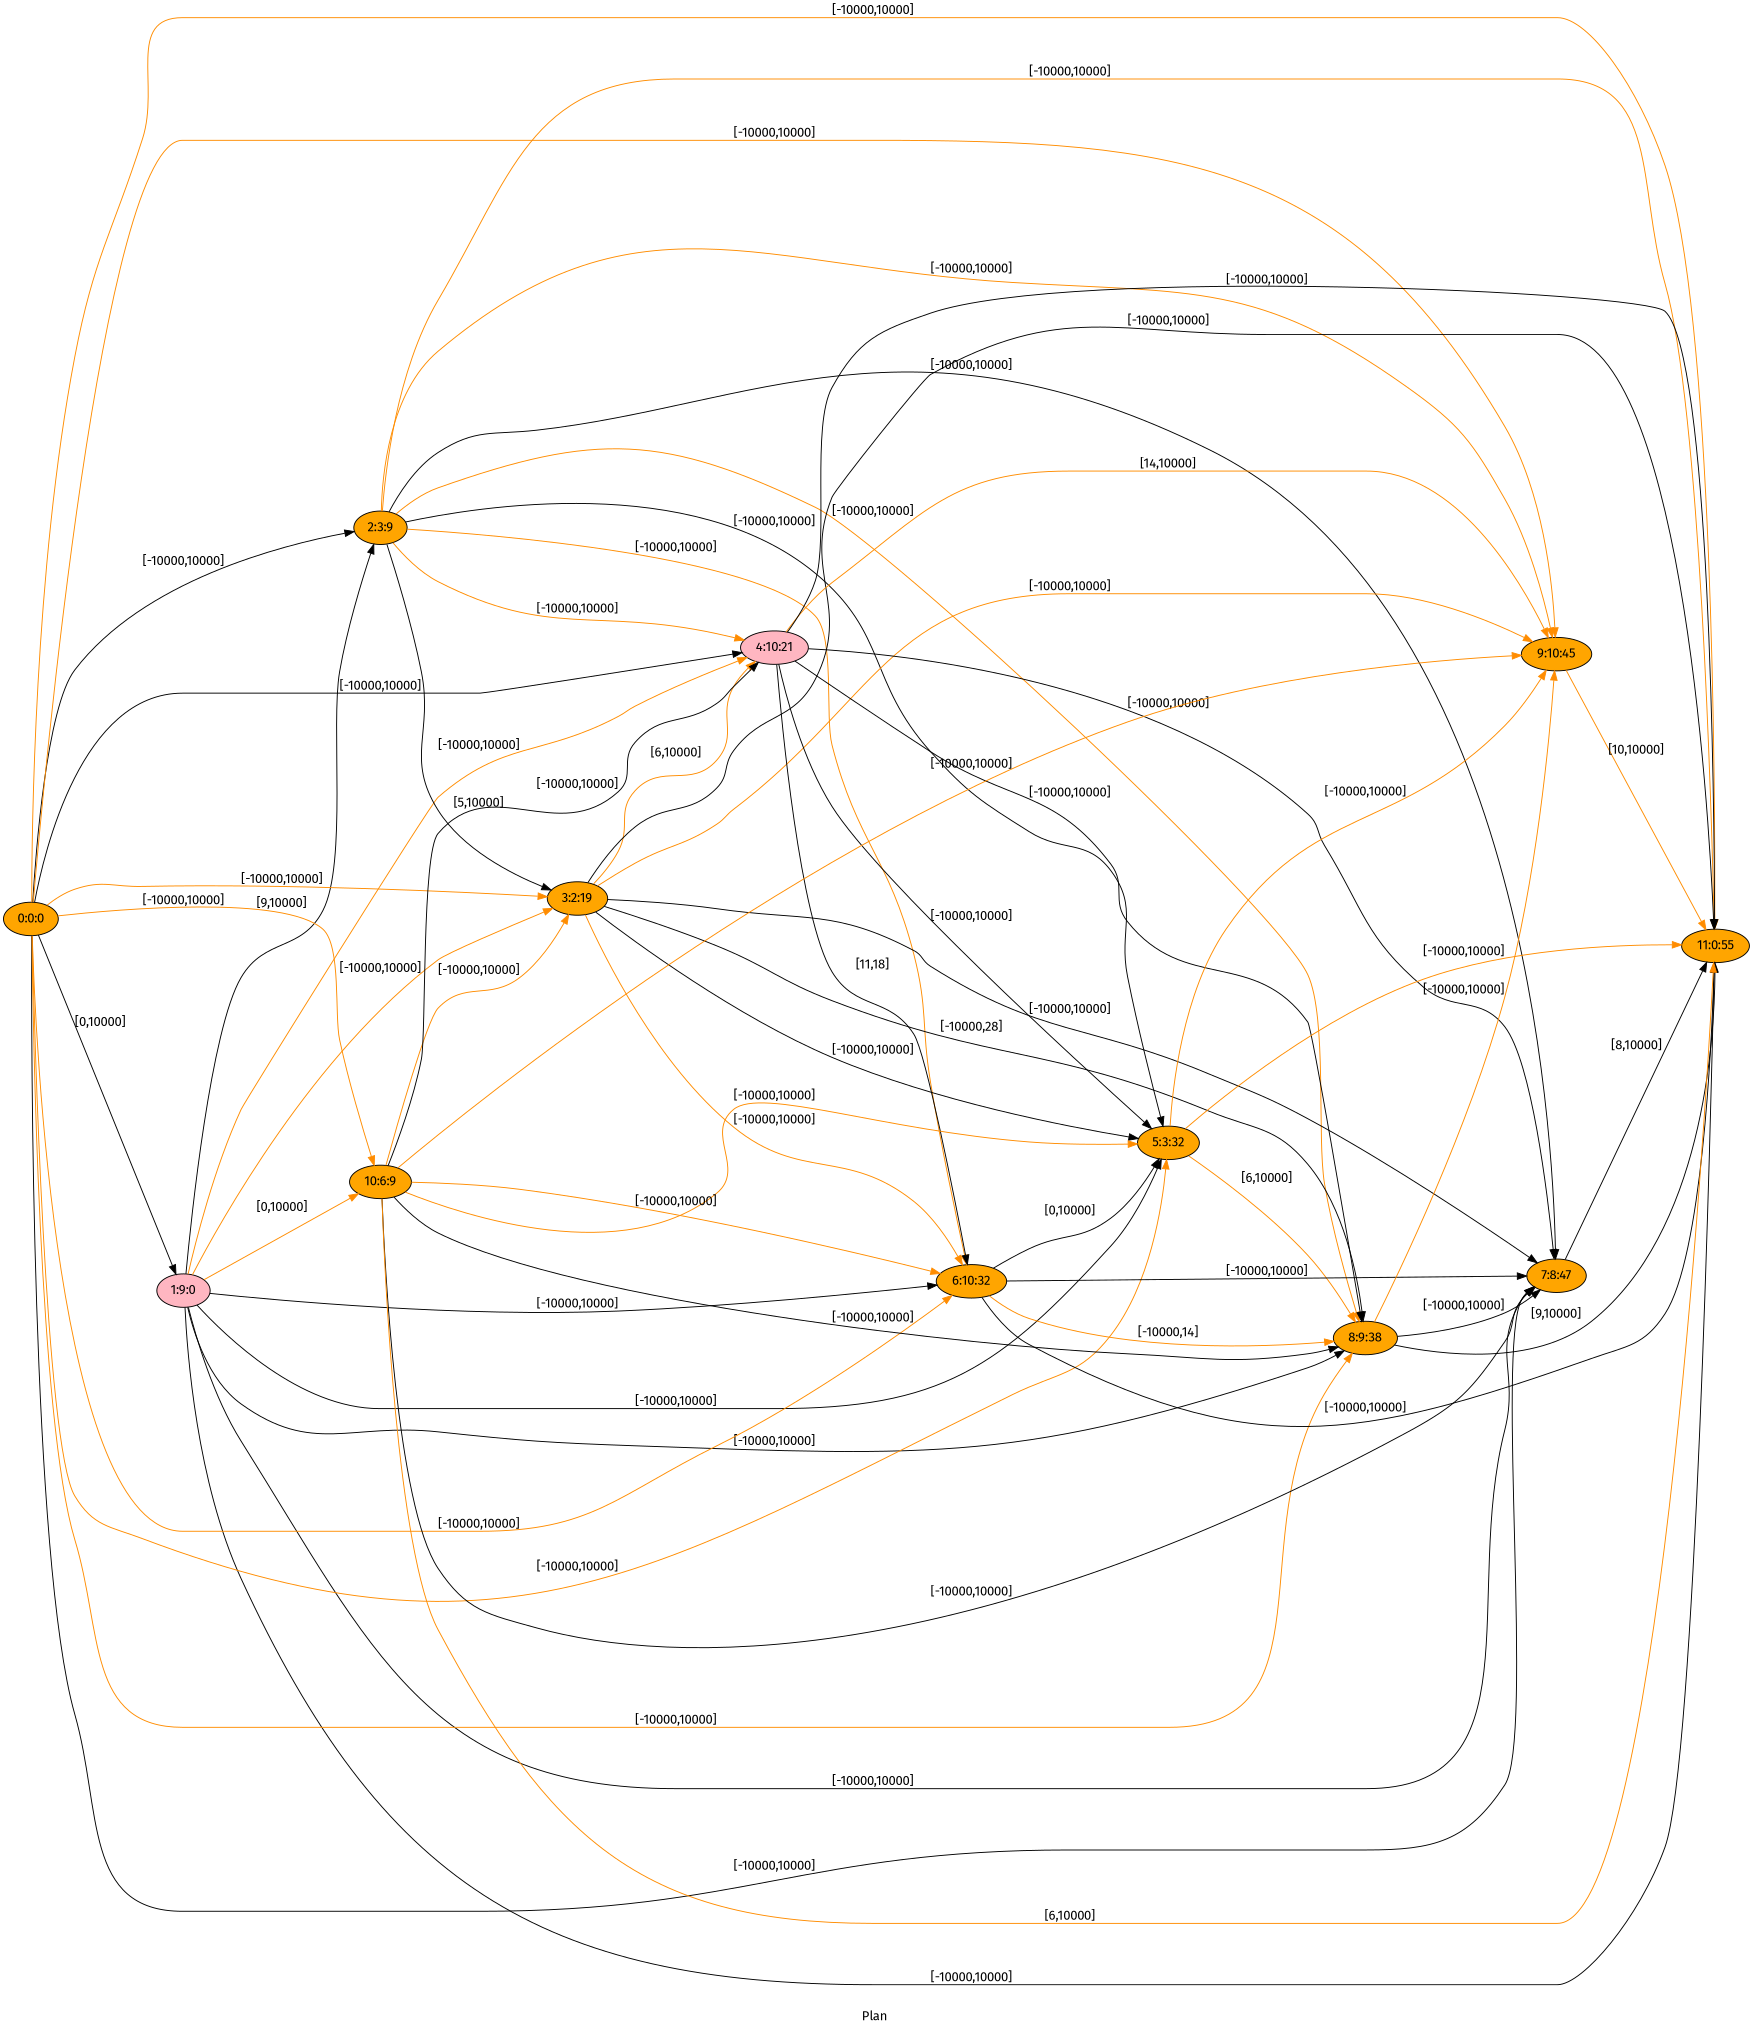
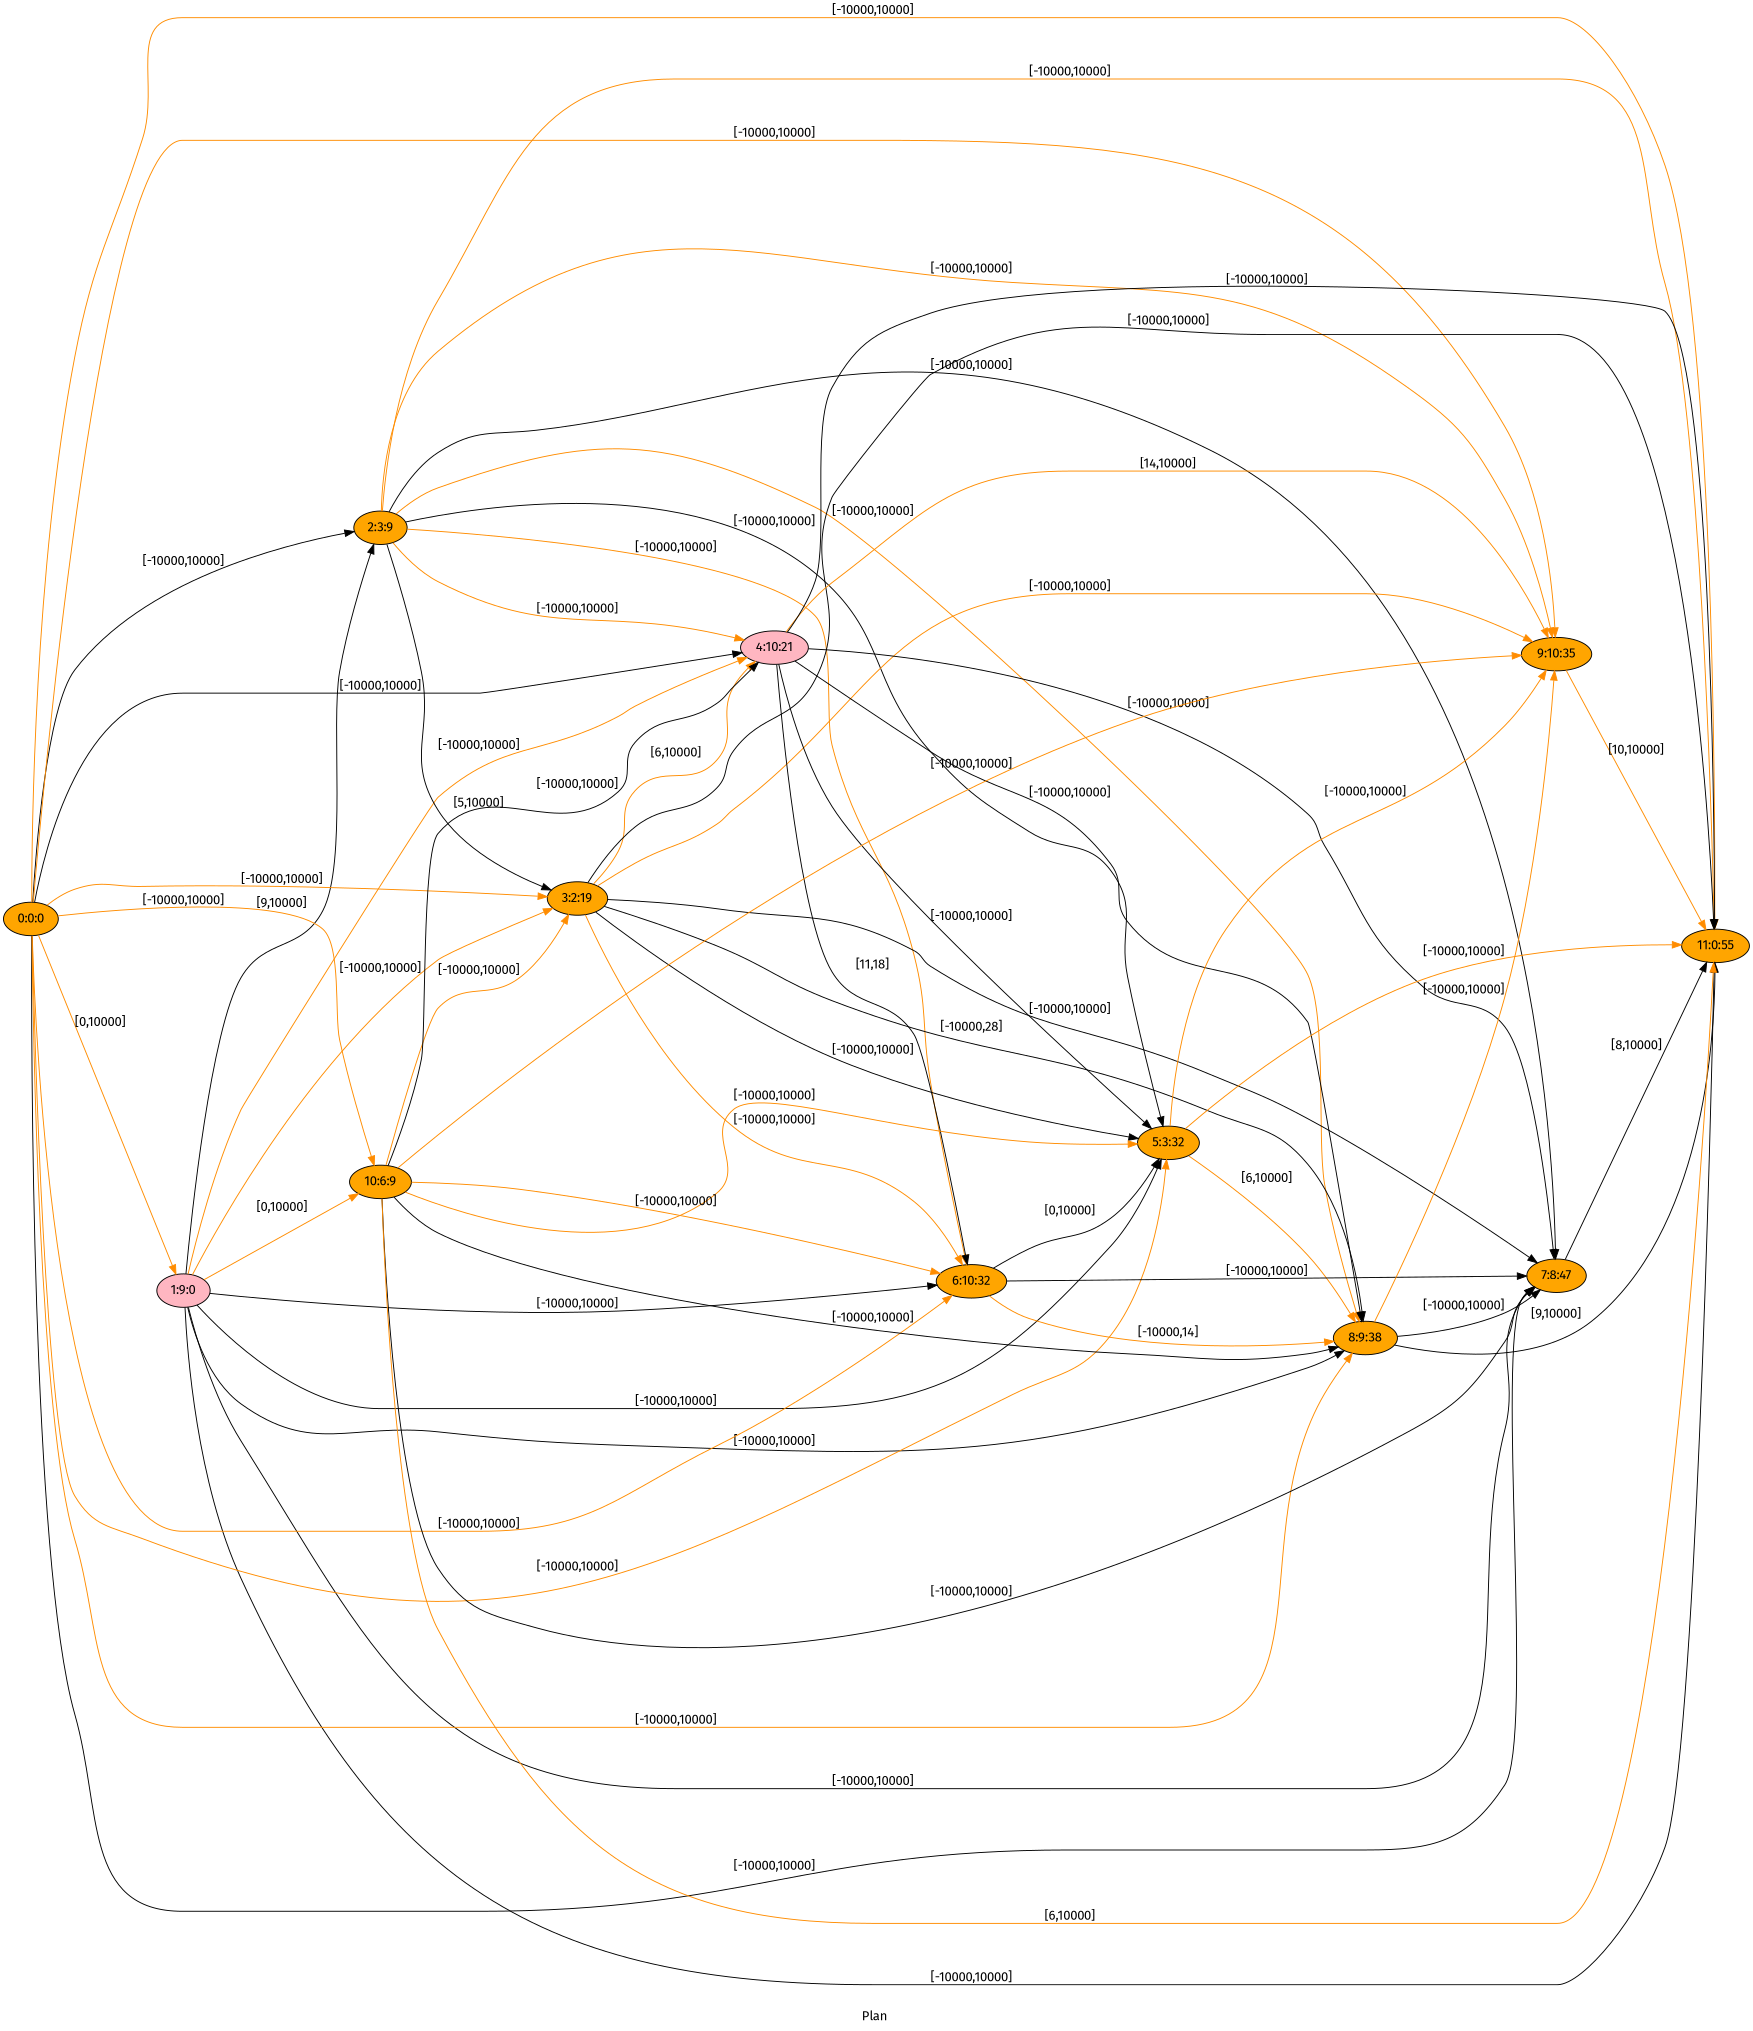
node "9:10:45": label "9:10:45" -> "9:10:35"
edge "0:0:0" -> "1:9:0": color black -> darkorange
edge "6:10:32" -> "11:0:55": removed, label "[-10000,10000]"
